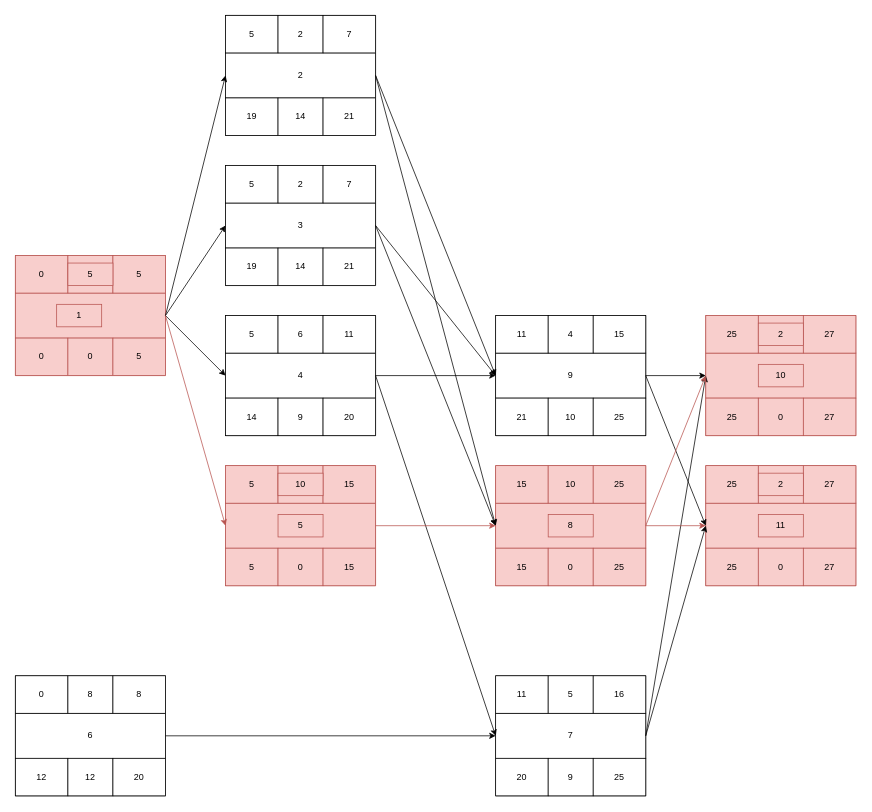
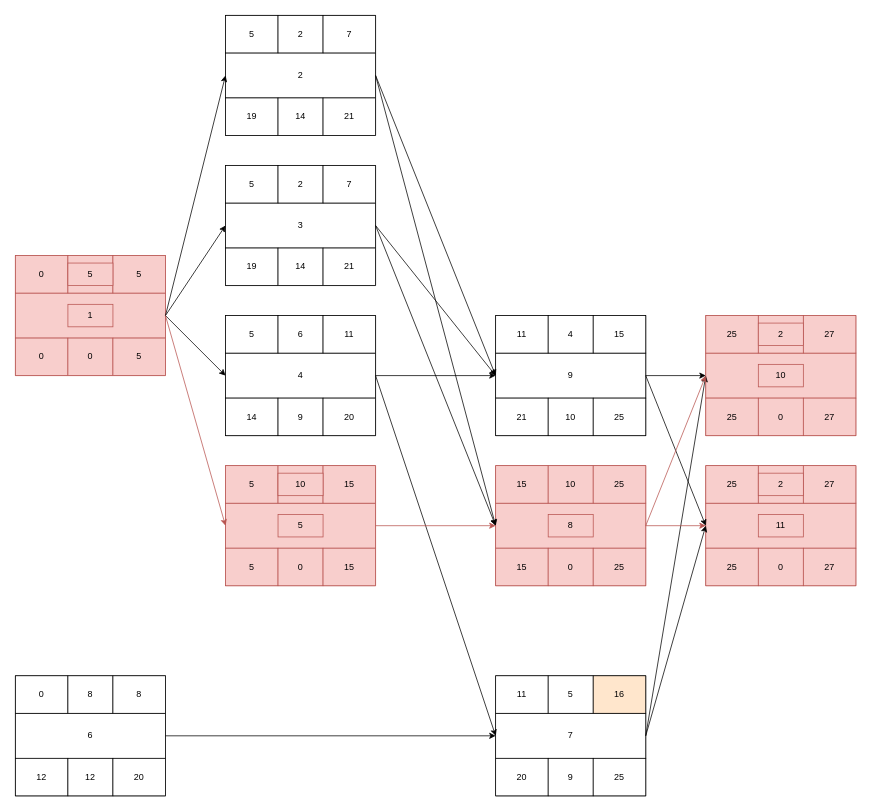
node "1": moved (79, 315) -> (90, 315)
node "16": fillcolor #ffffff -> #ffe6cc
